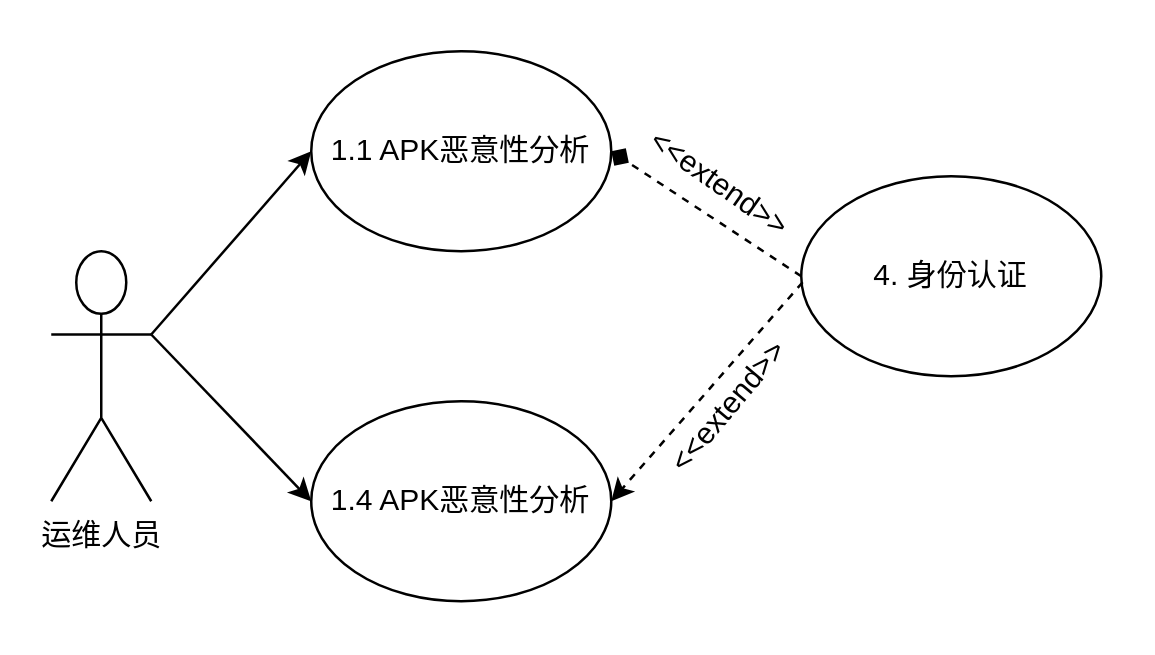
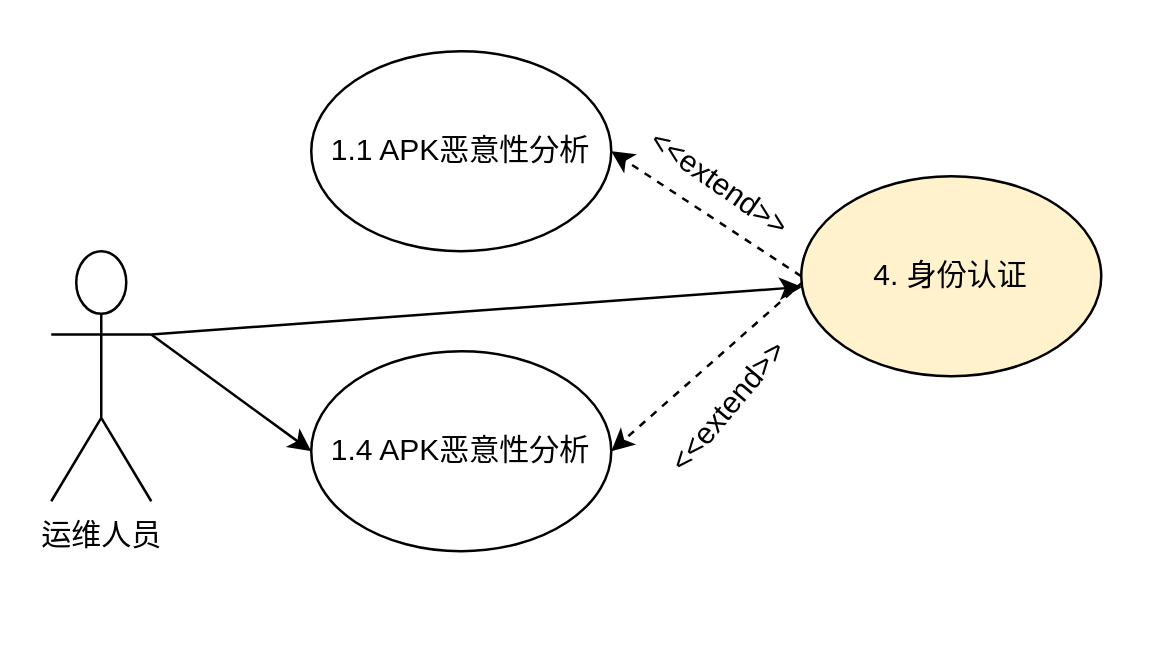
edge "4. 身份认证" -> "1.1 APK恶意性分析": arrowhead diamond -> classic
edge "运维人员" -> "1.1 APK恶意性分析": now "运维人员" -> "4. 身份认证"
node "4. 身份认证": fillcolor #ffffff -> #fff2cc
node "1.4 APK恶意性分析": moved (461, 501) -> (461, 451)
